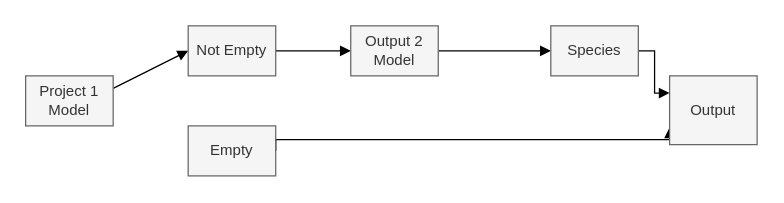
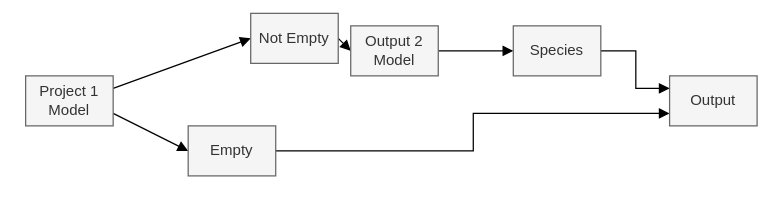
node "Not Empty": moved (232, 51) -> (294, 38)
node "Species": moved (594, 51) -> (557, 51)
node "Output": size 88x69 -> 88x50
edge "Project 1 Model" -> "Empty": added
